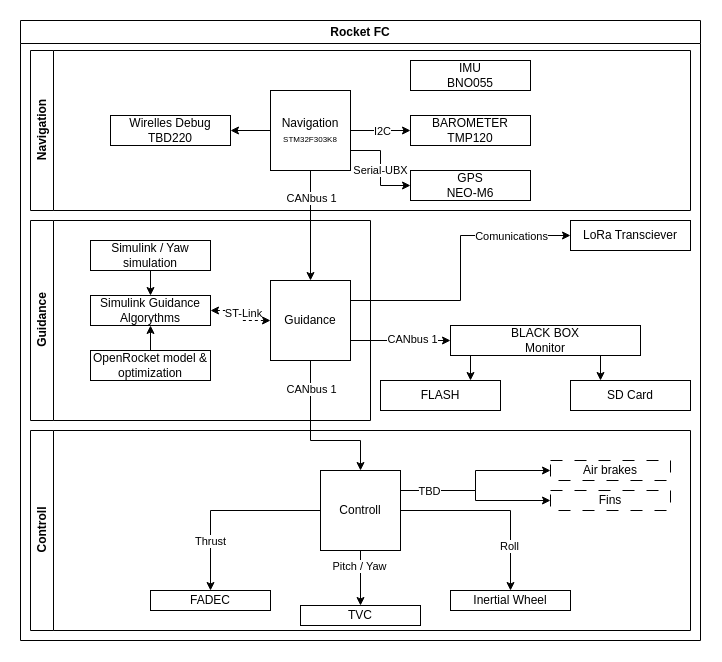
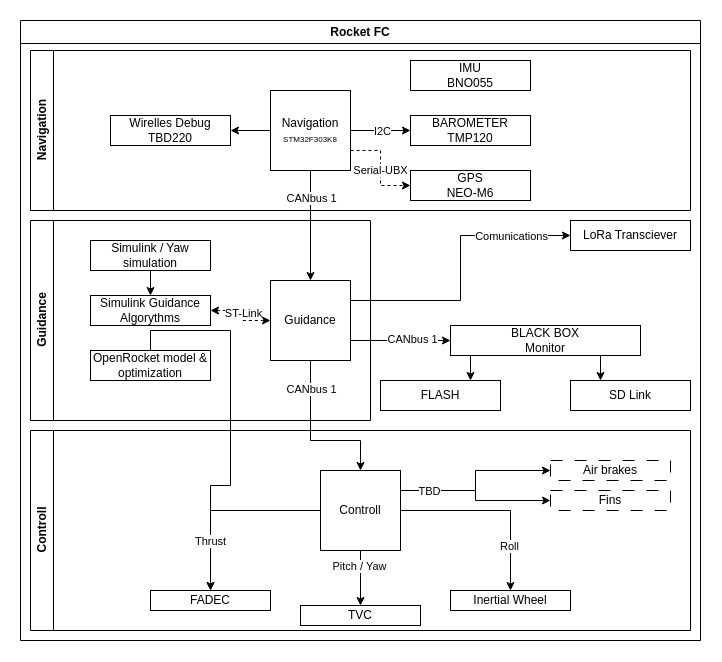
edge "Navigation STM32F303K8" -> "GPS NEO-M6": style solid -> dashed
edge "OpenRocket model & optimization" -> "Simulink Guidance Algorythms": now "OpenRocket model & optimization" -> "FADEC"
node "SD Card": label "SD Card" -> "SD Link"
